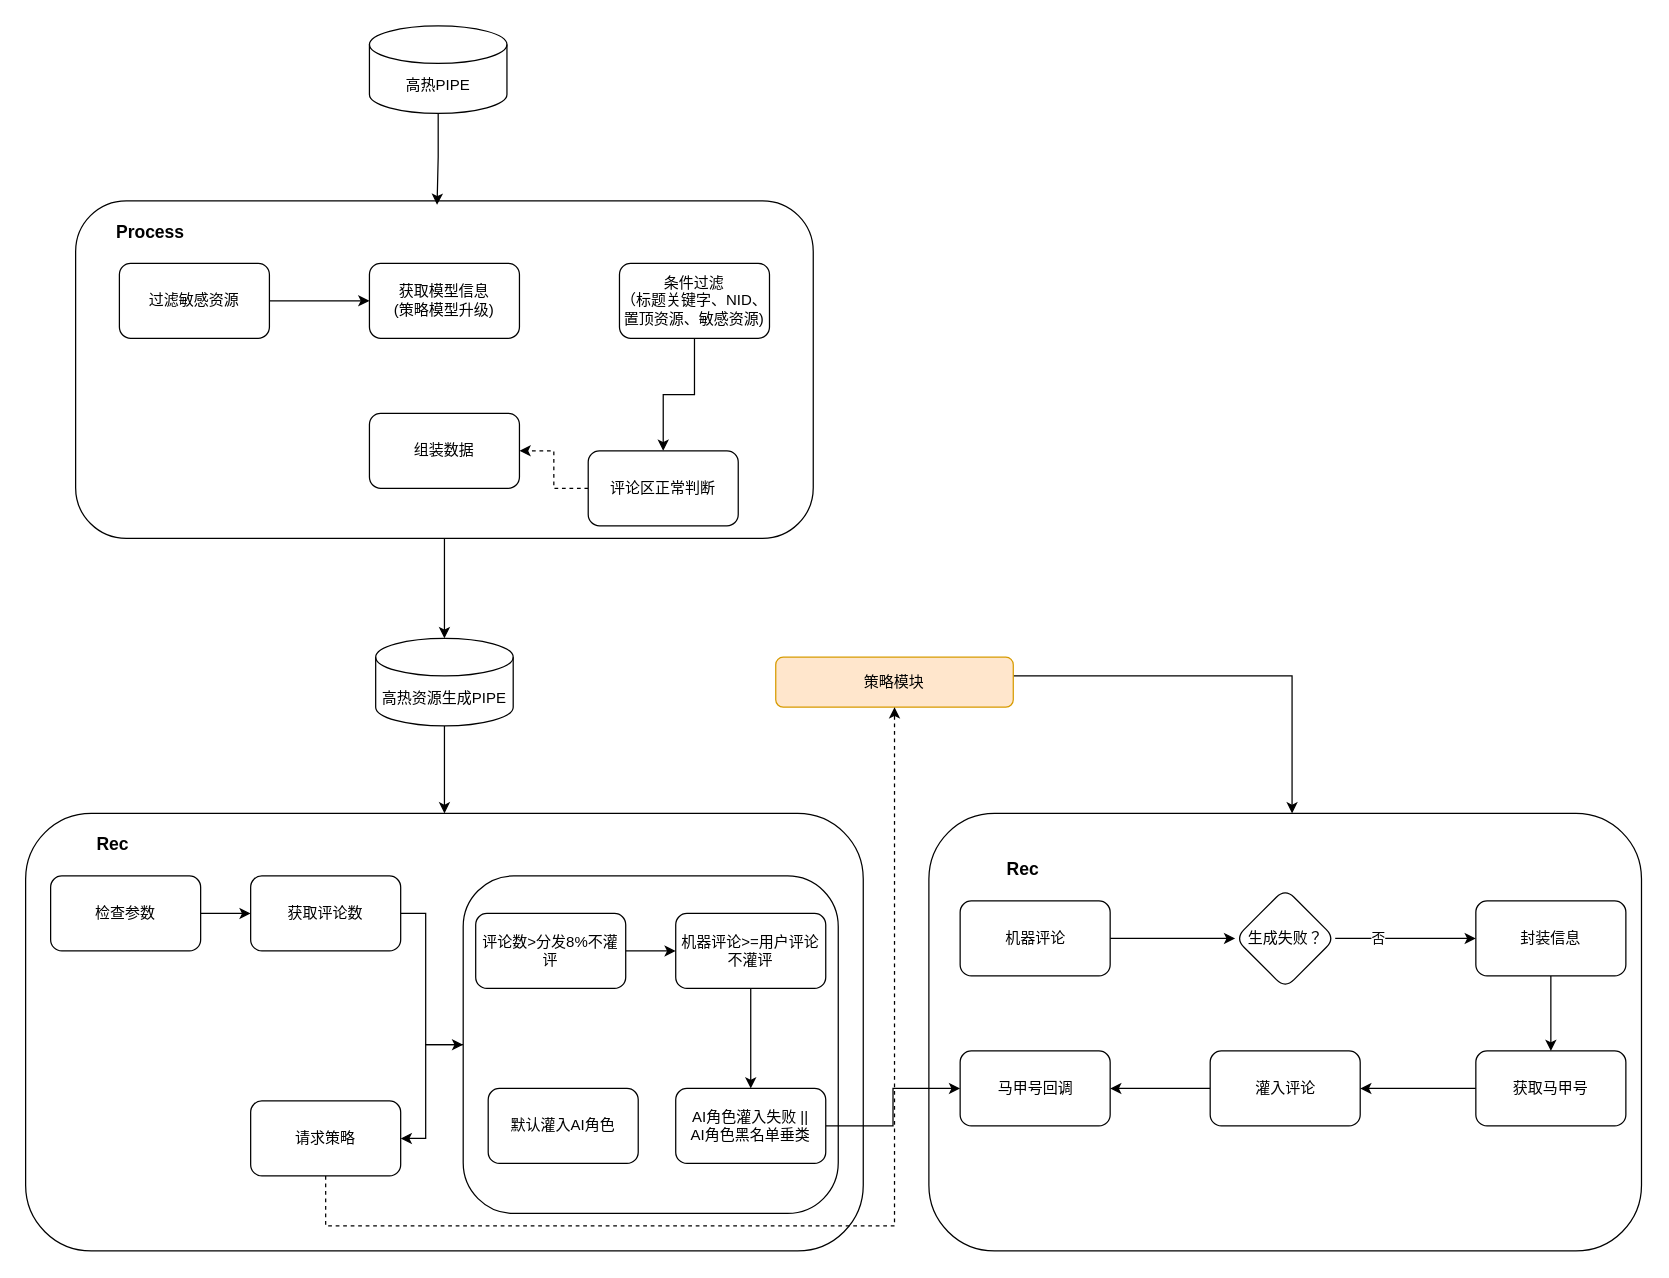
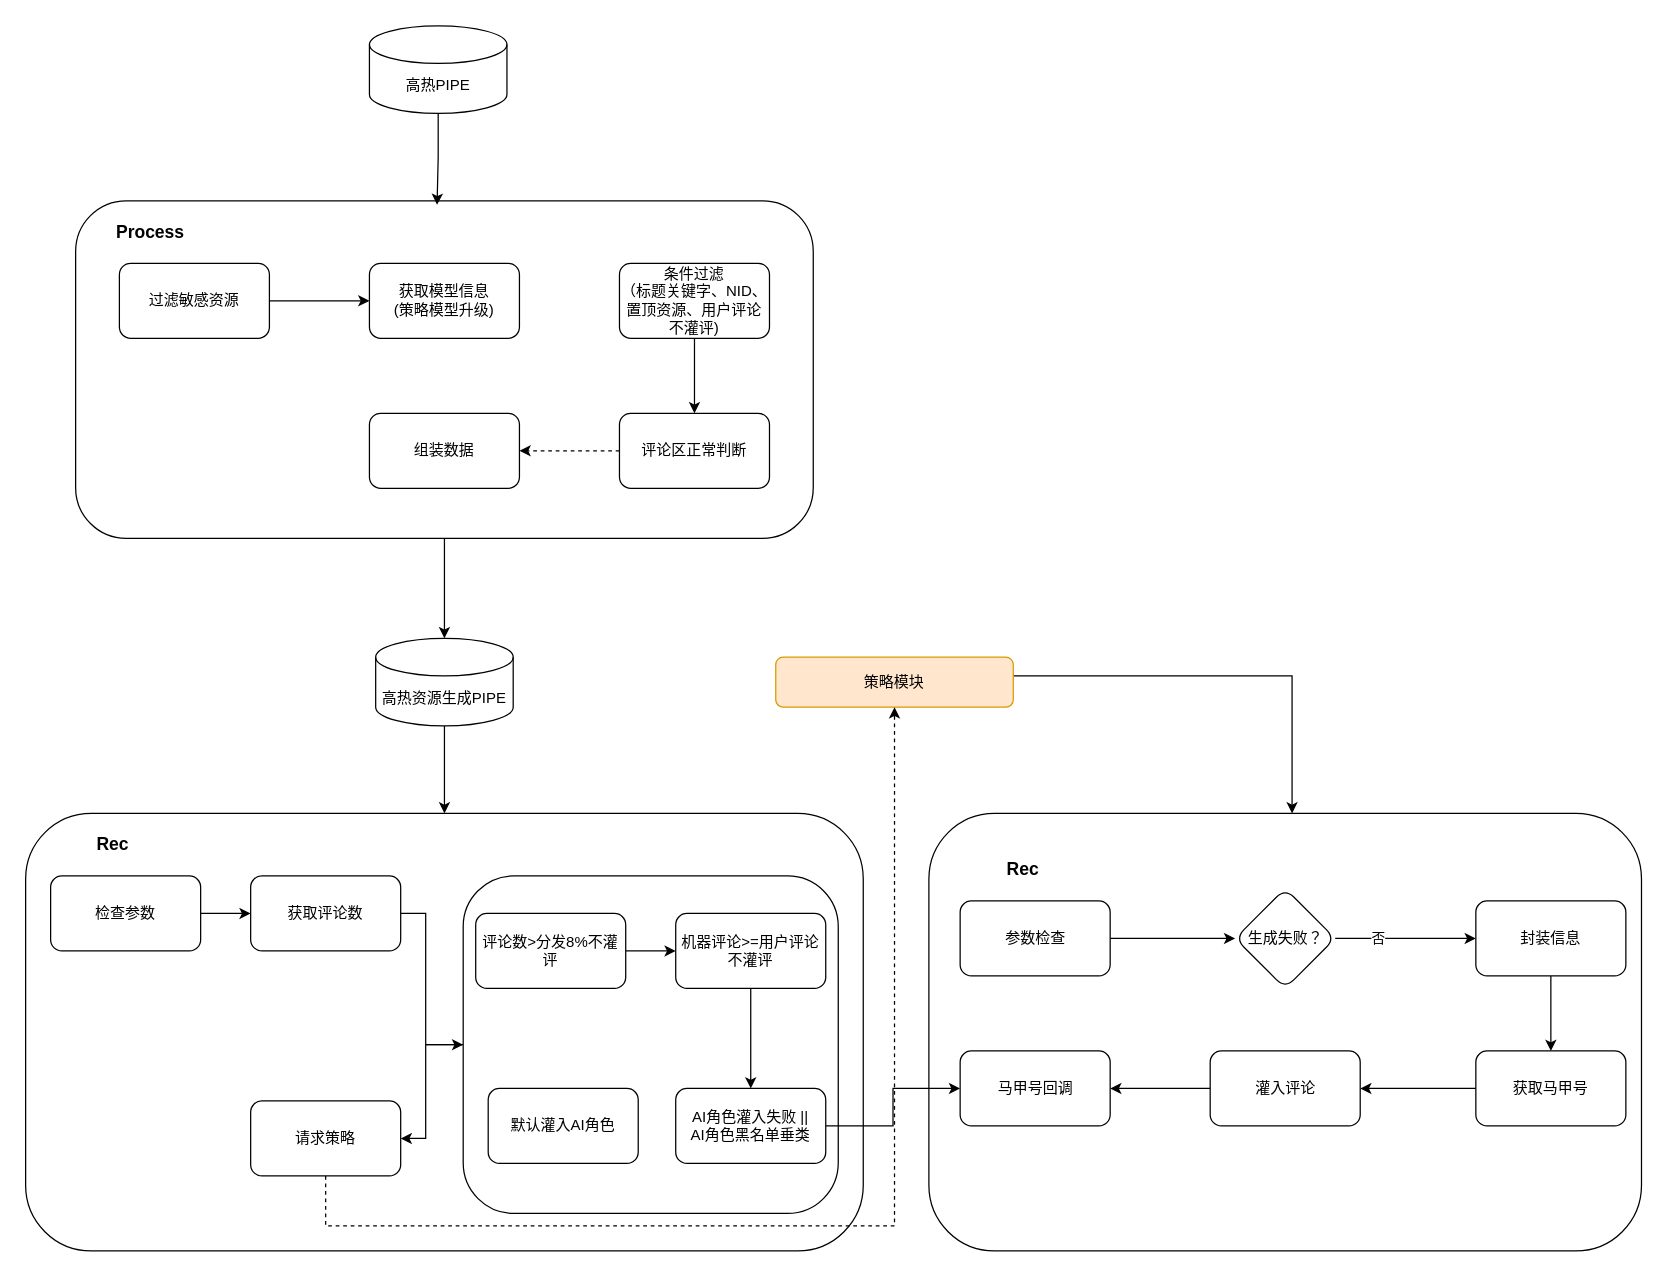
node "条件过滤 （标题关键字、NID、置顶资源、敏感资源)": label "条件过滤 （标题关键字、NID、置顶资源、敏感资源)" -> "条件过滤 （标题关键字、NID、置顶资源、用户评论不灌评)"
node "评论区正常判断": moved (663, 488) -> (694, 451)
node "机器评论": label "机器评论" -> "参数检查"
